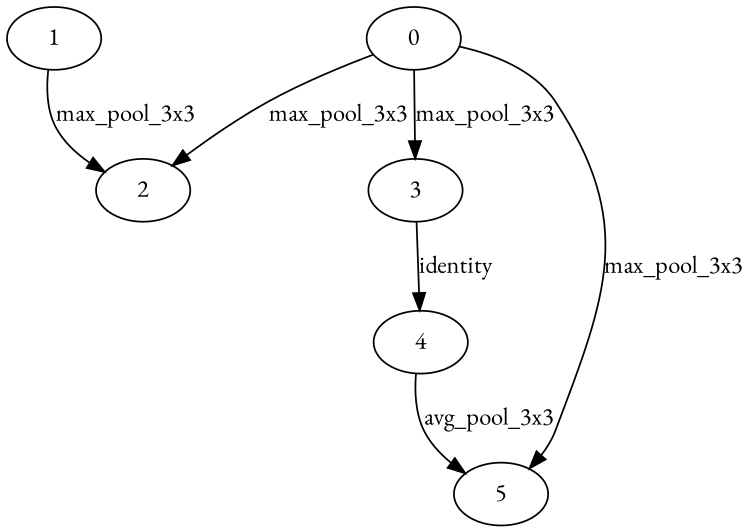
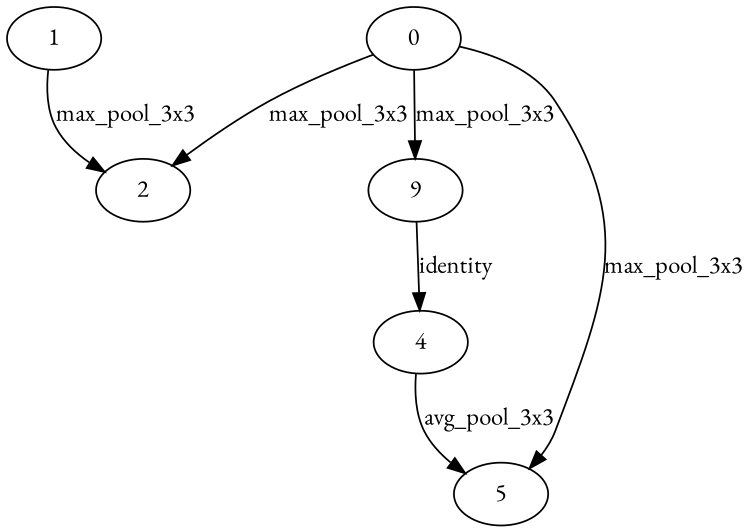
node "3": label "3" -> "9"
